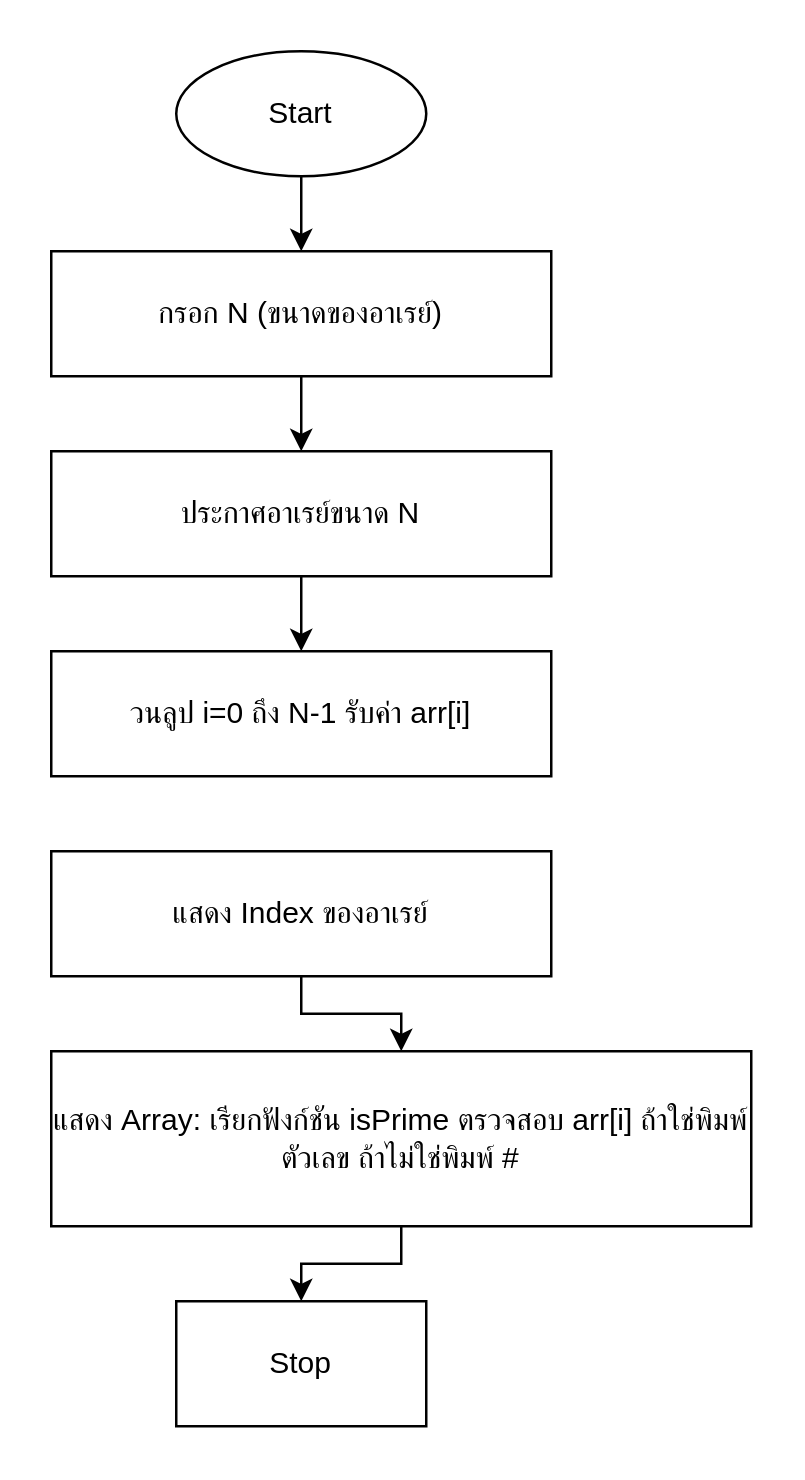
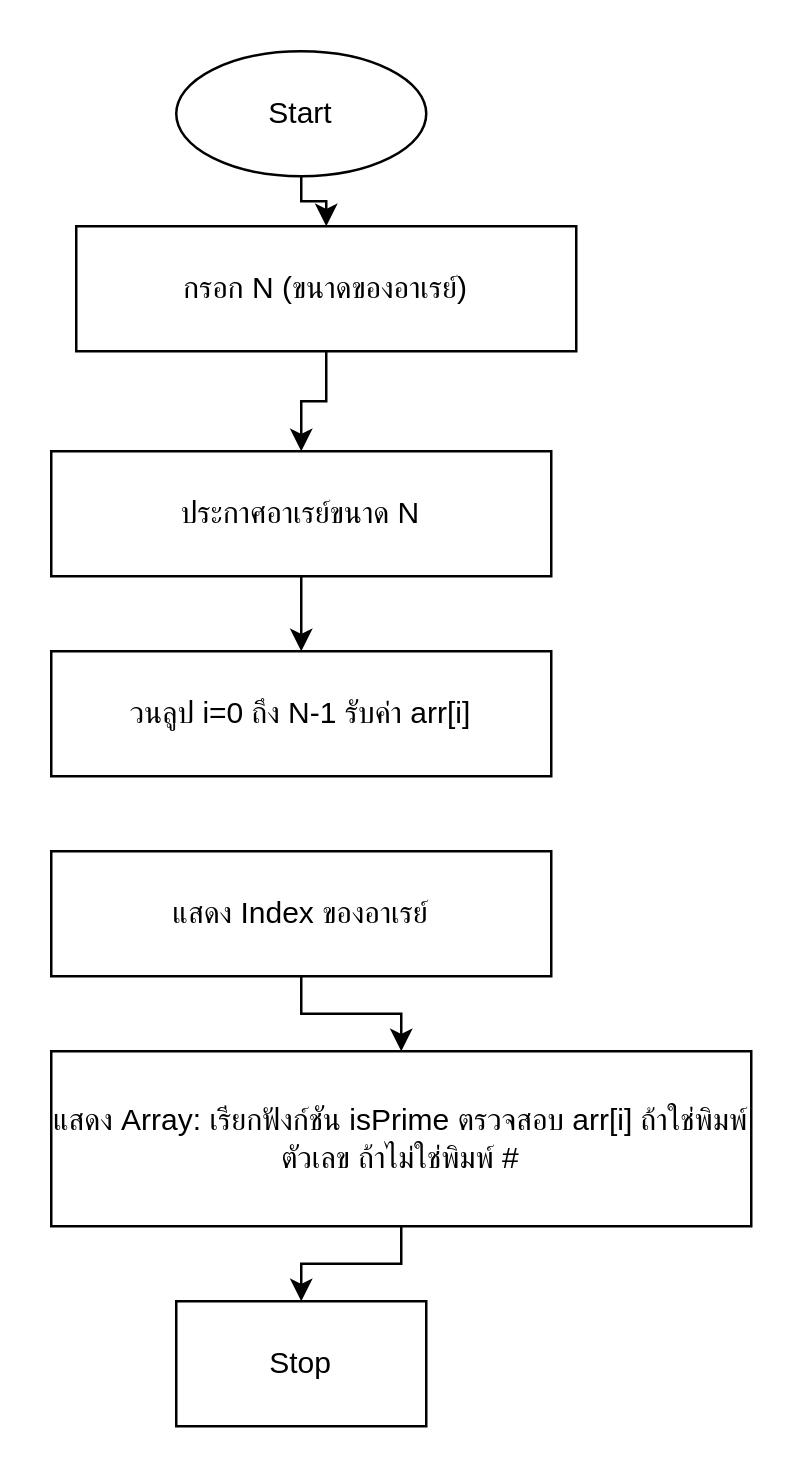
node "กรอก N (ขนาดของอาเรย์)": moved (301, 314) -> (326, 289)
